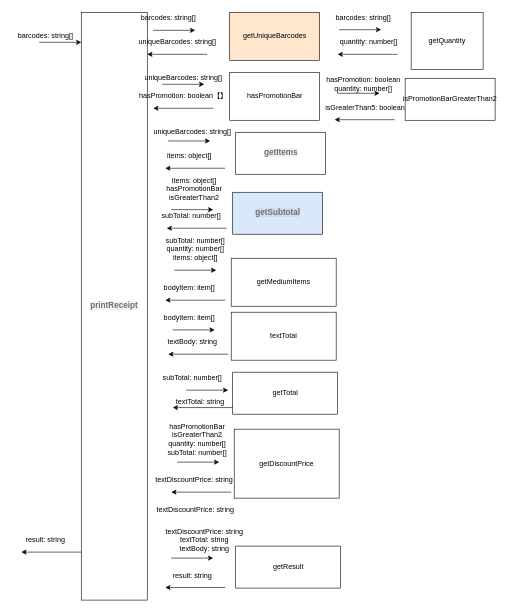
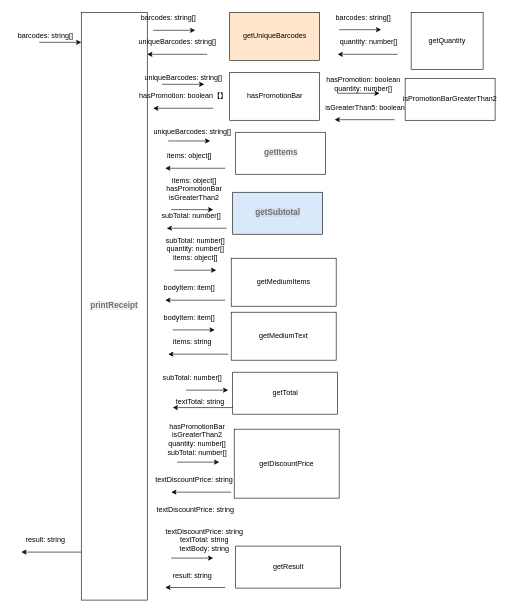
node "textTotal": label "textTotal" -> "getMediumText"
node "textBody: string": label "textBody: string" -> "items: string"
